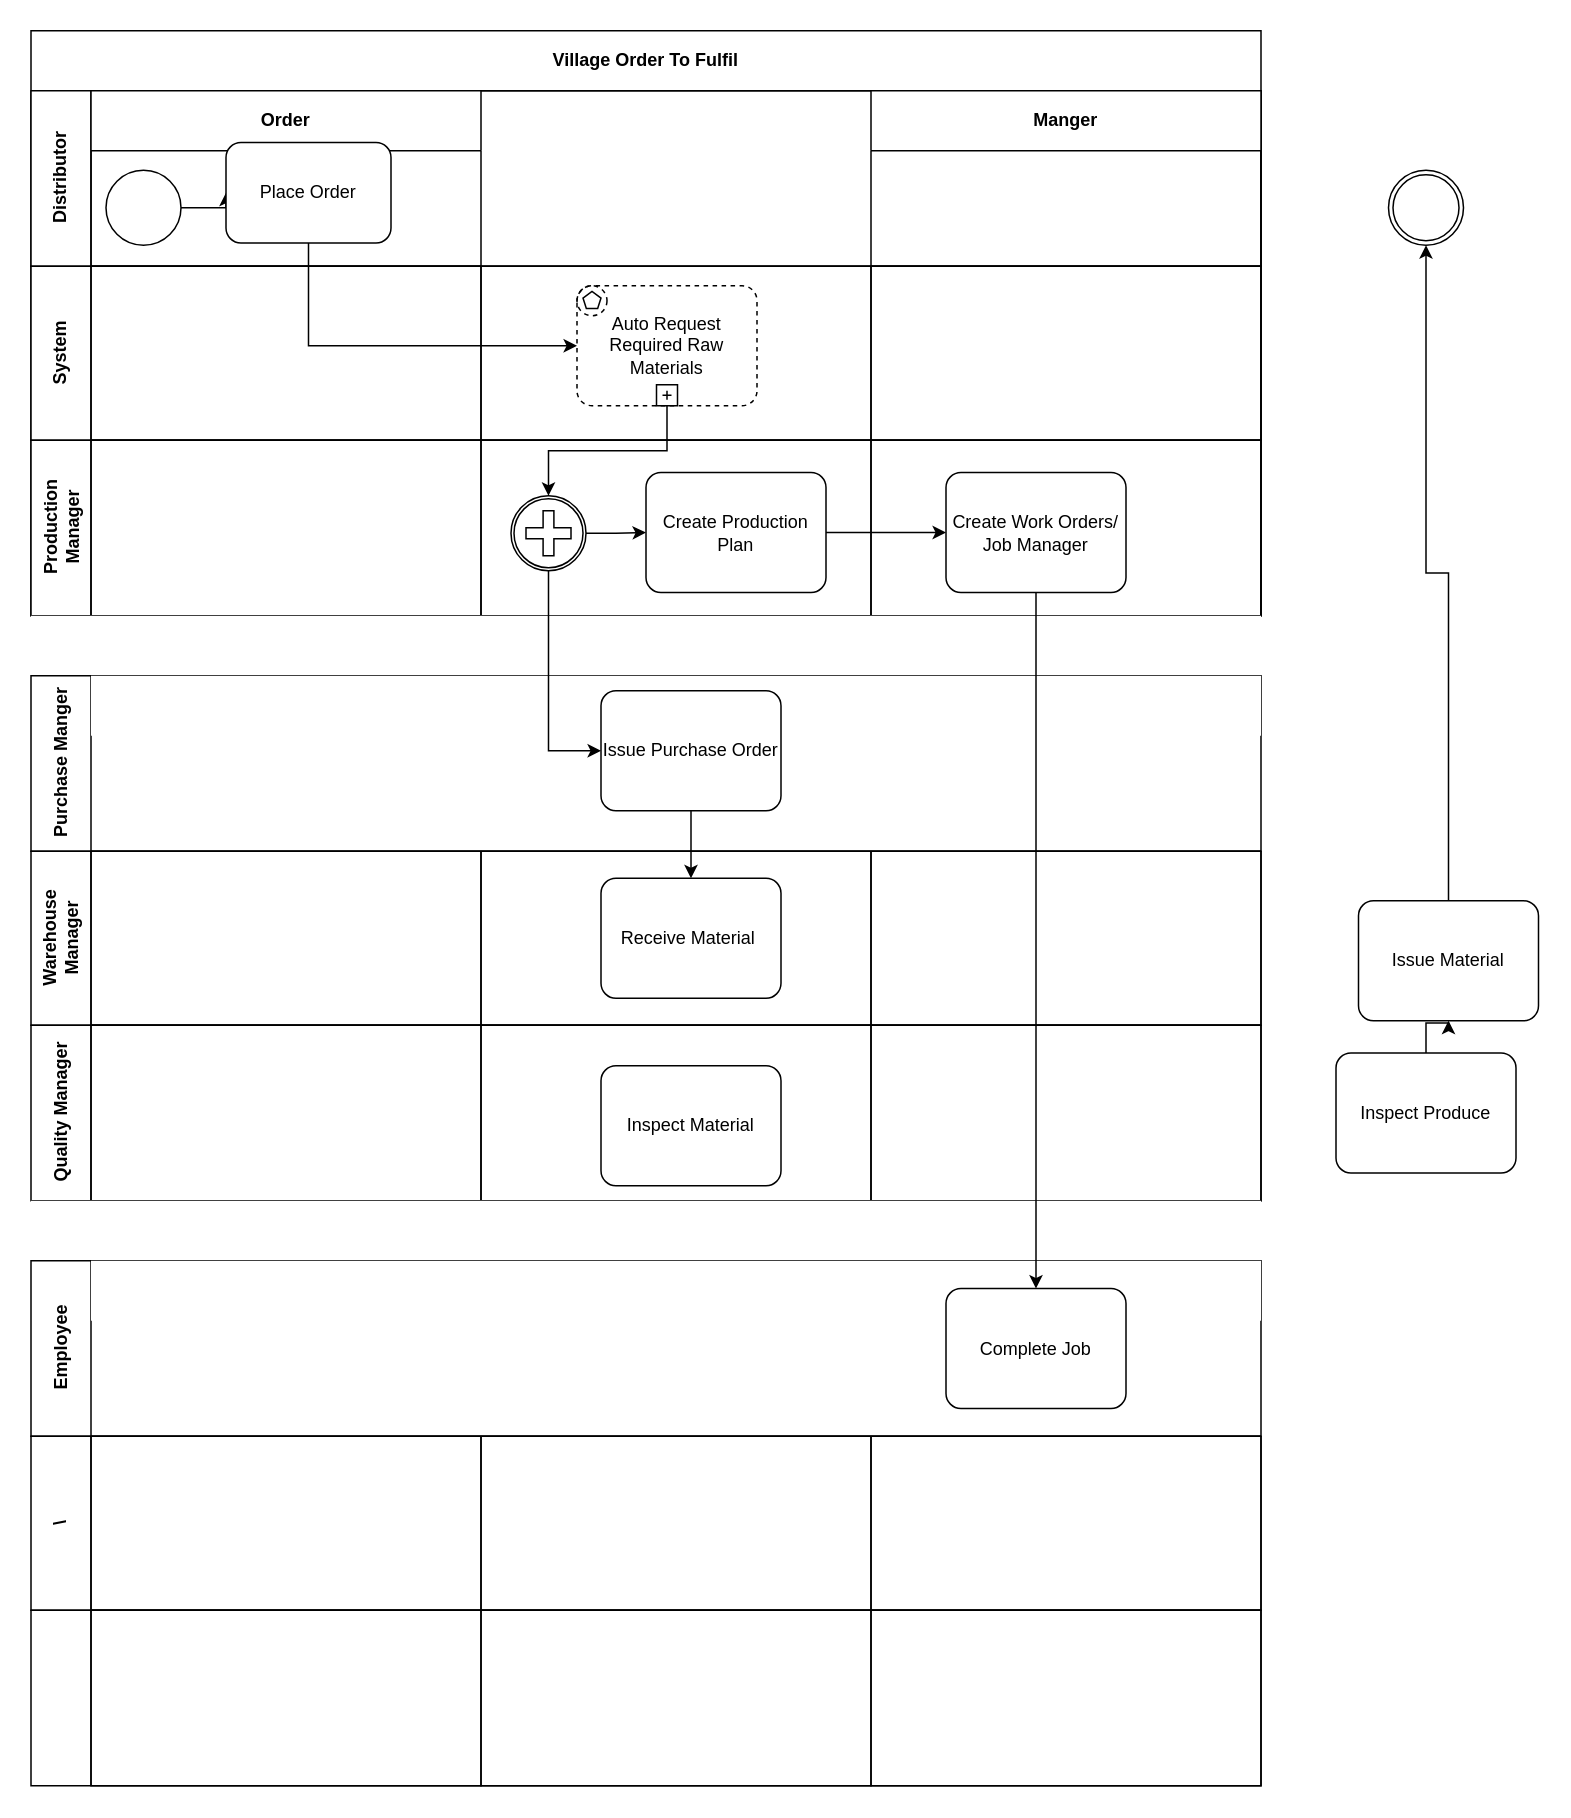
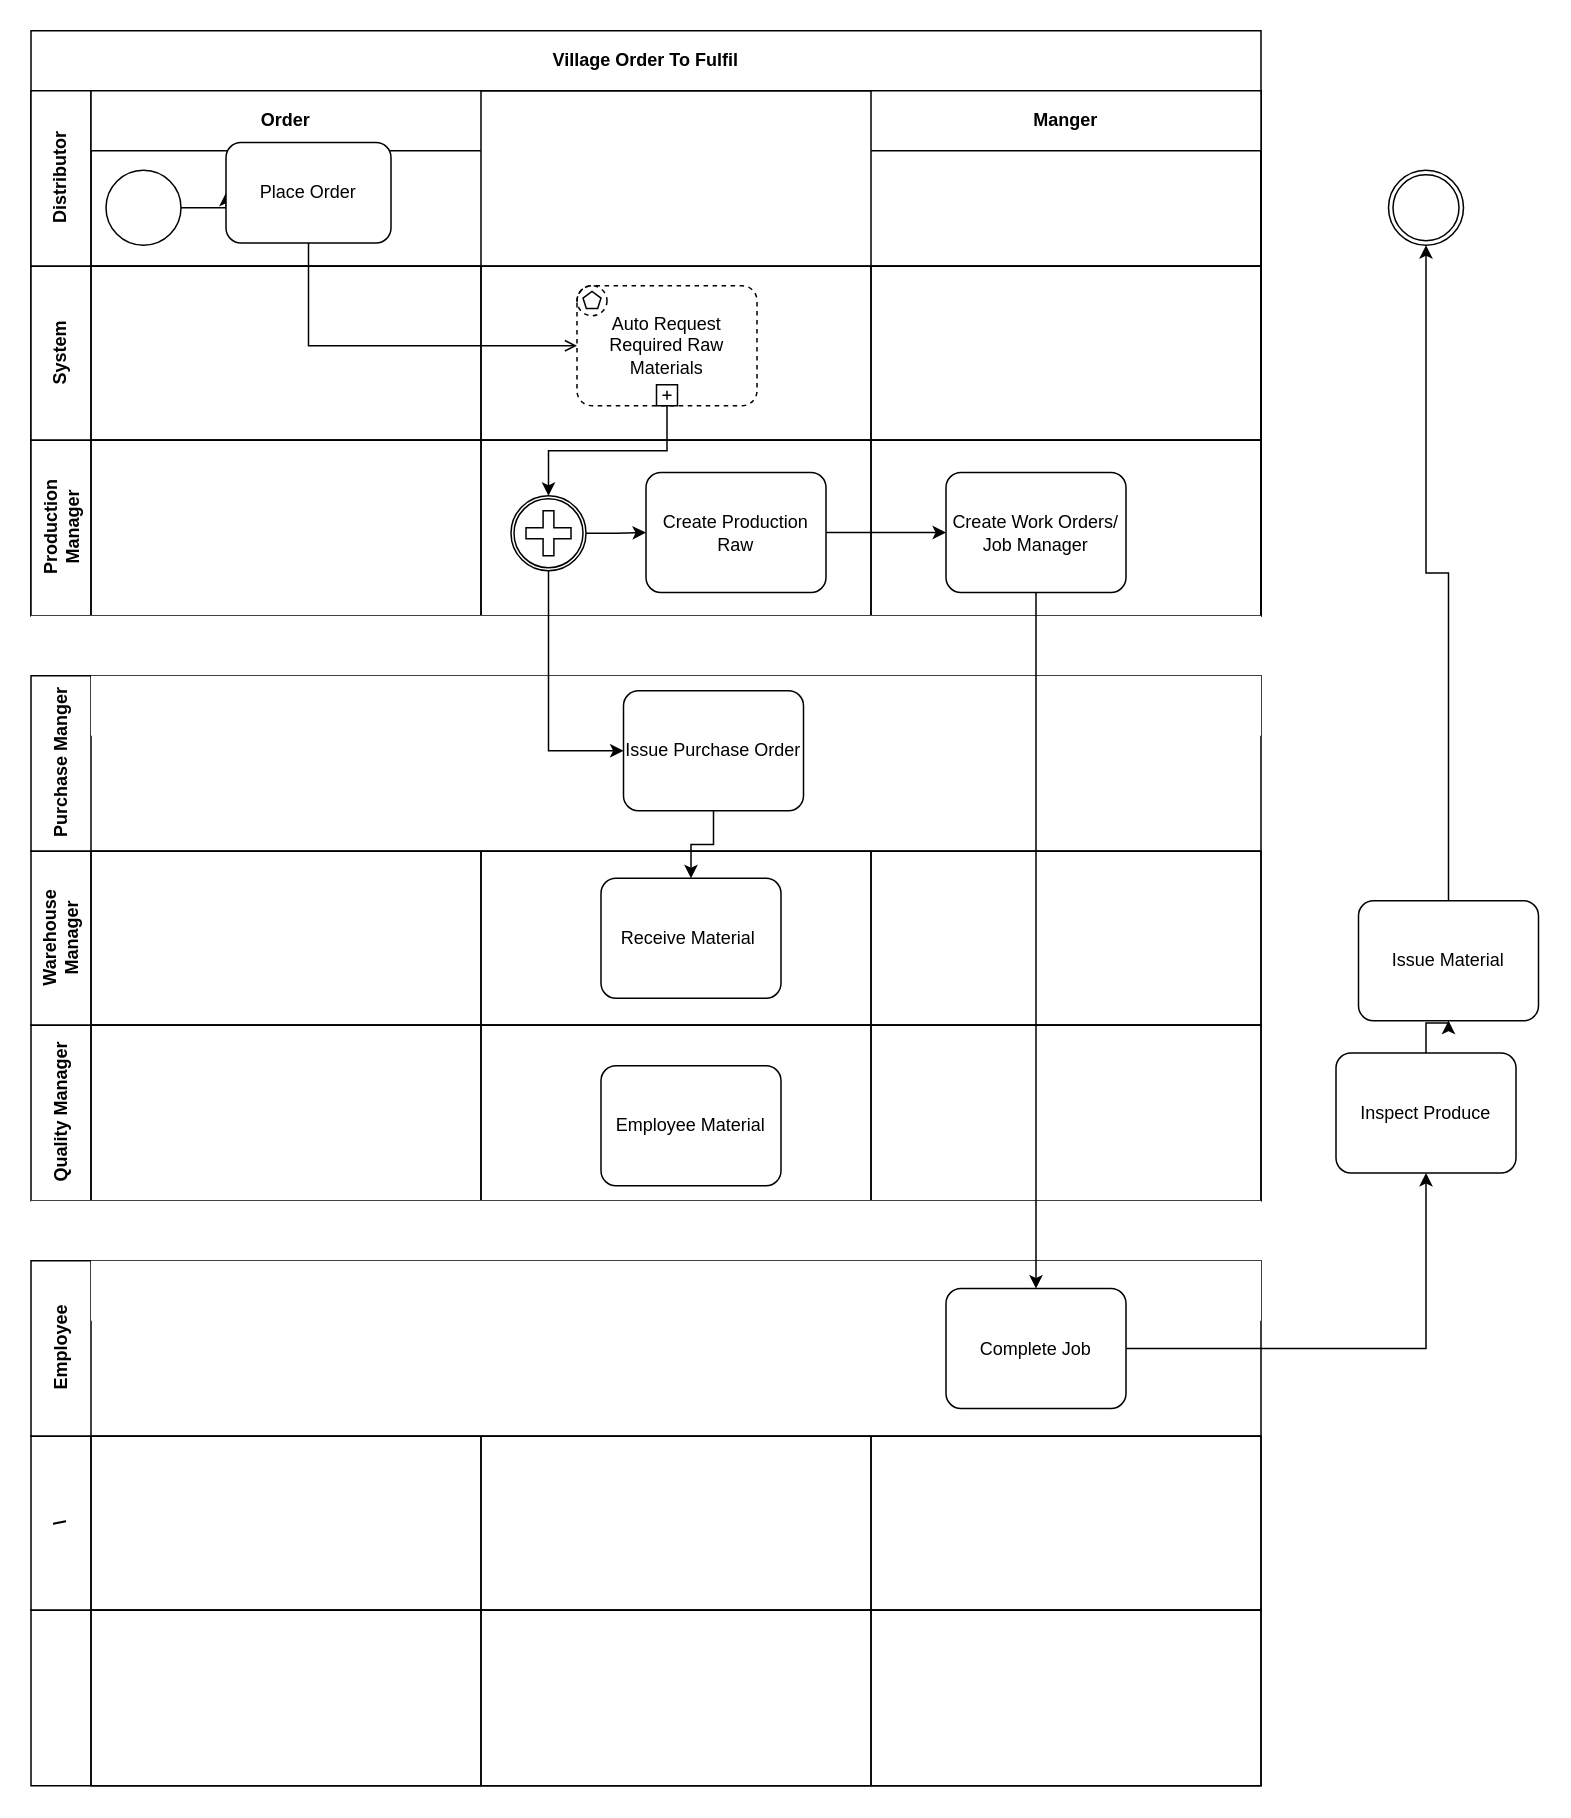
edge "Place Order" -> "Auto Request Required Raw Materials": arrowhead classic -> open
node "Create Production Plan": label "Create Production Plan" -> "Create Production Raw"
node "Issue Purchase Order": moved (691, 751) -> (713, 751)
node "Inspect Material": label "Inspect Material" -> "Employee Material"
edge "Complete Job" -> "Inspect Produce": added
